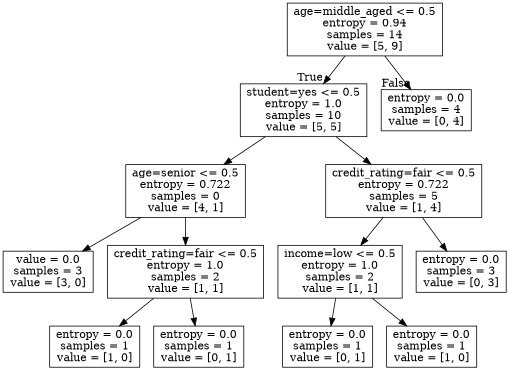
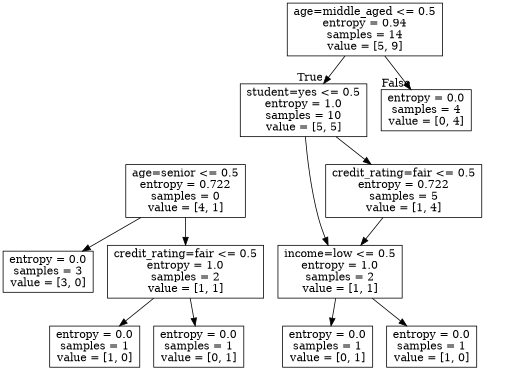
edge "student=yes <= 0.5 entropy = 1.0 samples = 10 value = [5, 5]" -> "age=senior <= 0.5 entropy = 0.722 samples = 0 value = [4, 1]": now "student=yes <= 0.5 entropy = 1.0 samples = 10 value = [5, 5]" -> "income=low <= 0.5 entropy = 1.0 samples = 2 value = [1, 1]"
node "value = 0.0 samples = 3 value = [3, 0]": label "value = 0.0 samples = 3 value = [3, 0]" -> "entropy = 0.0 samples = 3 value = [3, 0]"
node "entropy = 0.0 samples = 3 value = [0, 3]": removed
